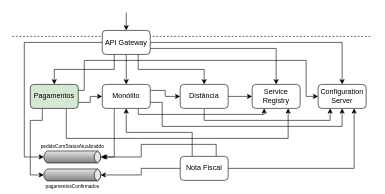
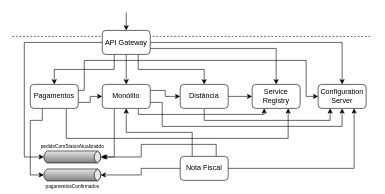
node "Pagamentos": fillcolor #d5e8d4 -> #ffffff
